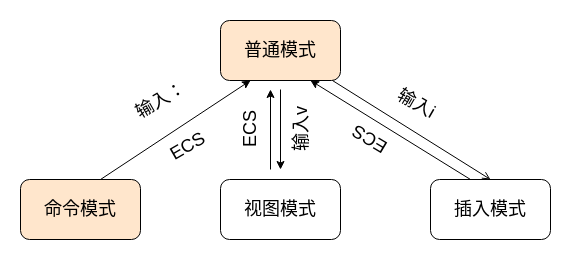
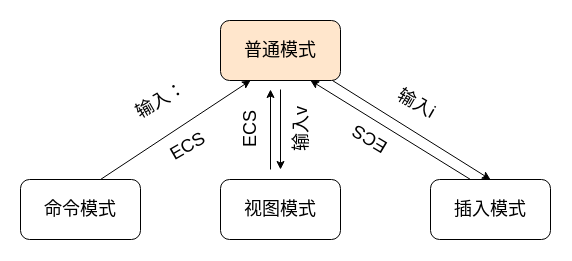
edge "普通模式" -> "插入模式": arrowhead open -> classic
node "命令模式": fillcolor #ffe6cc -> #ffffff
